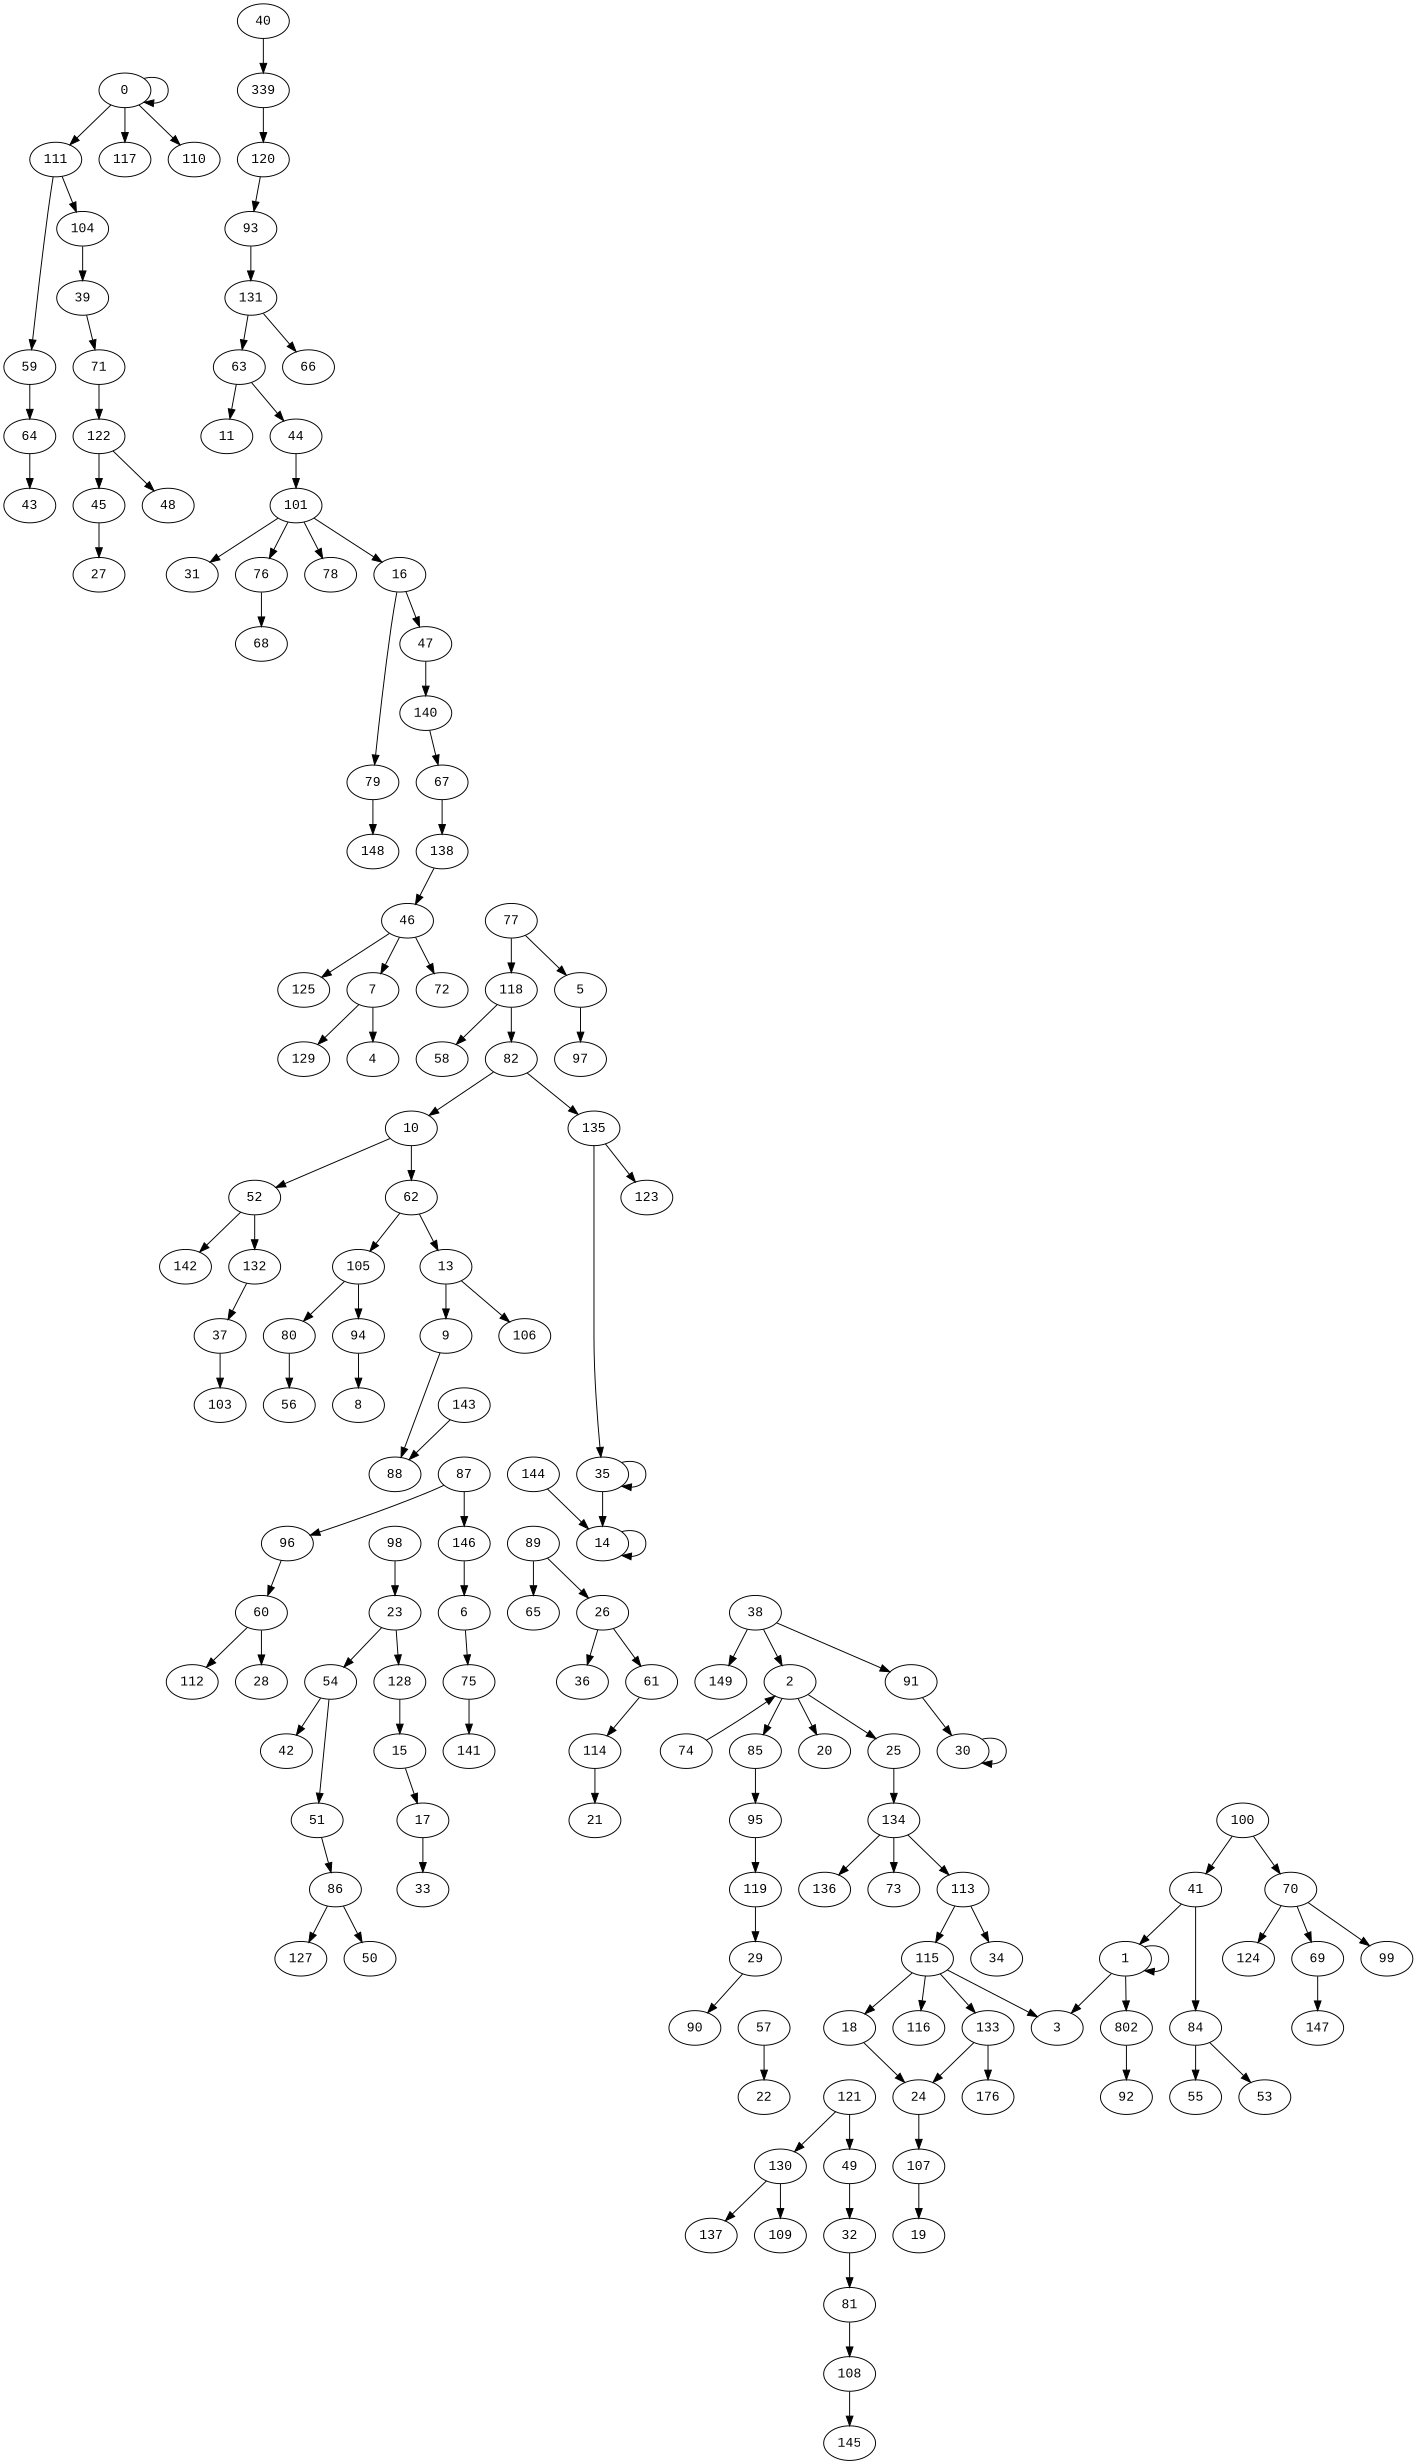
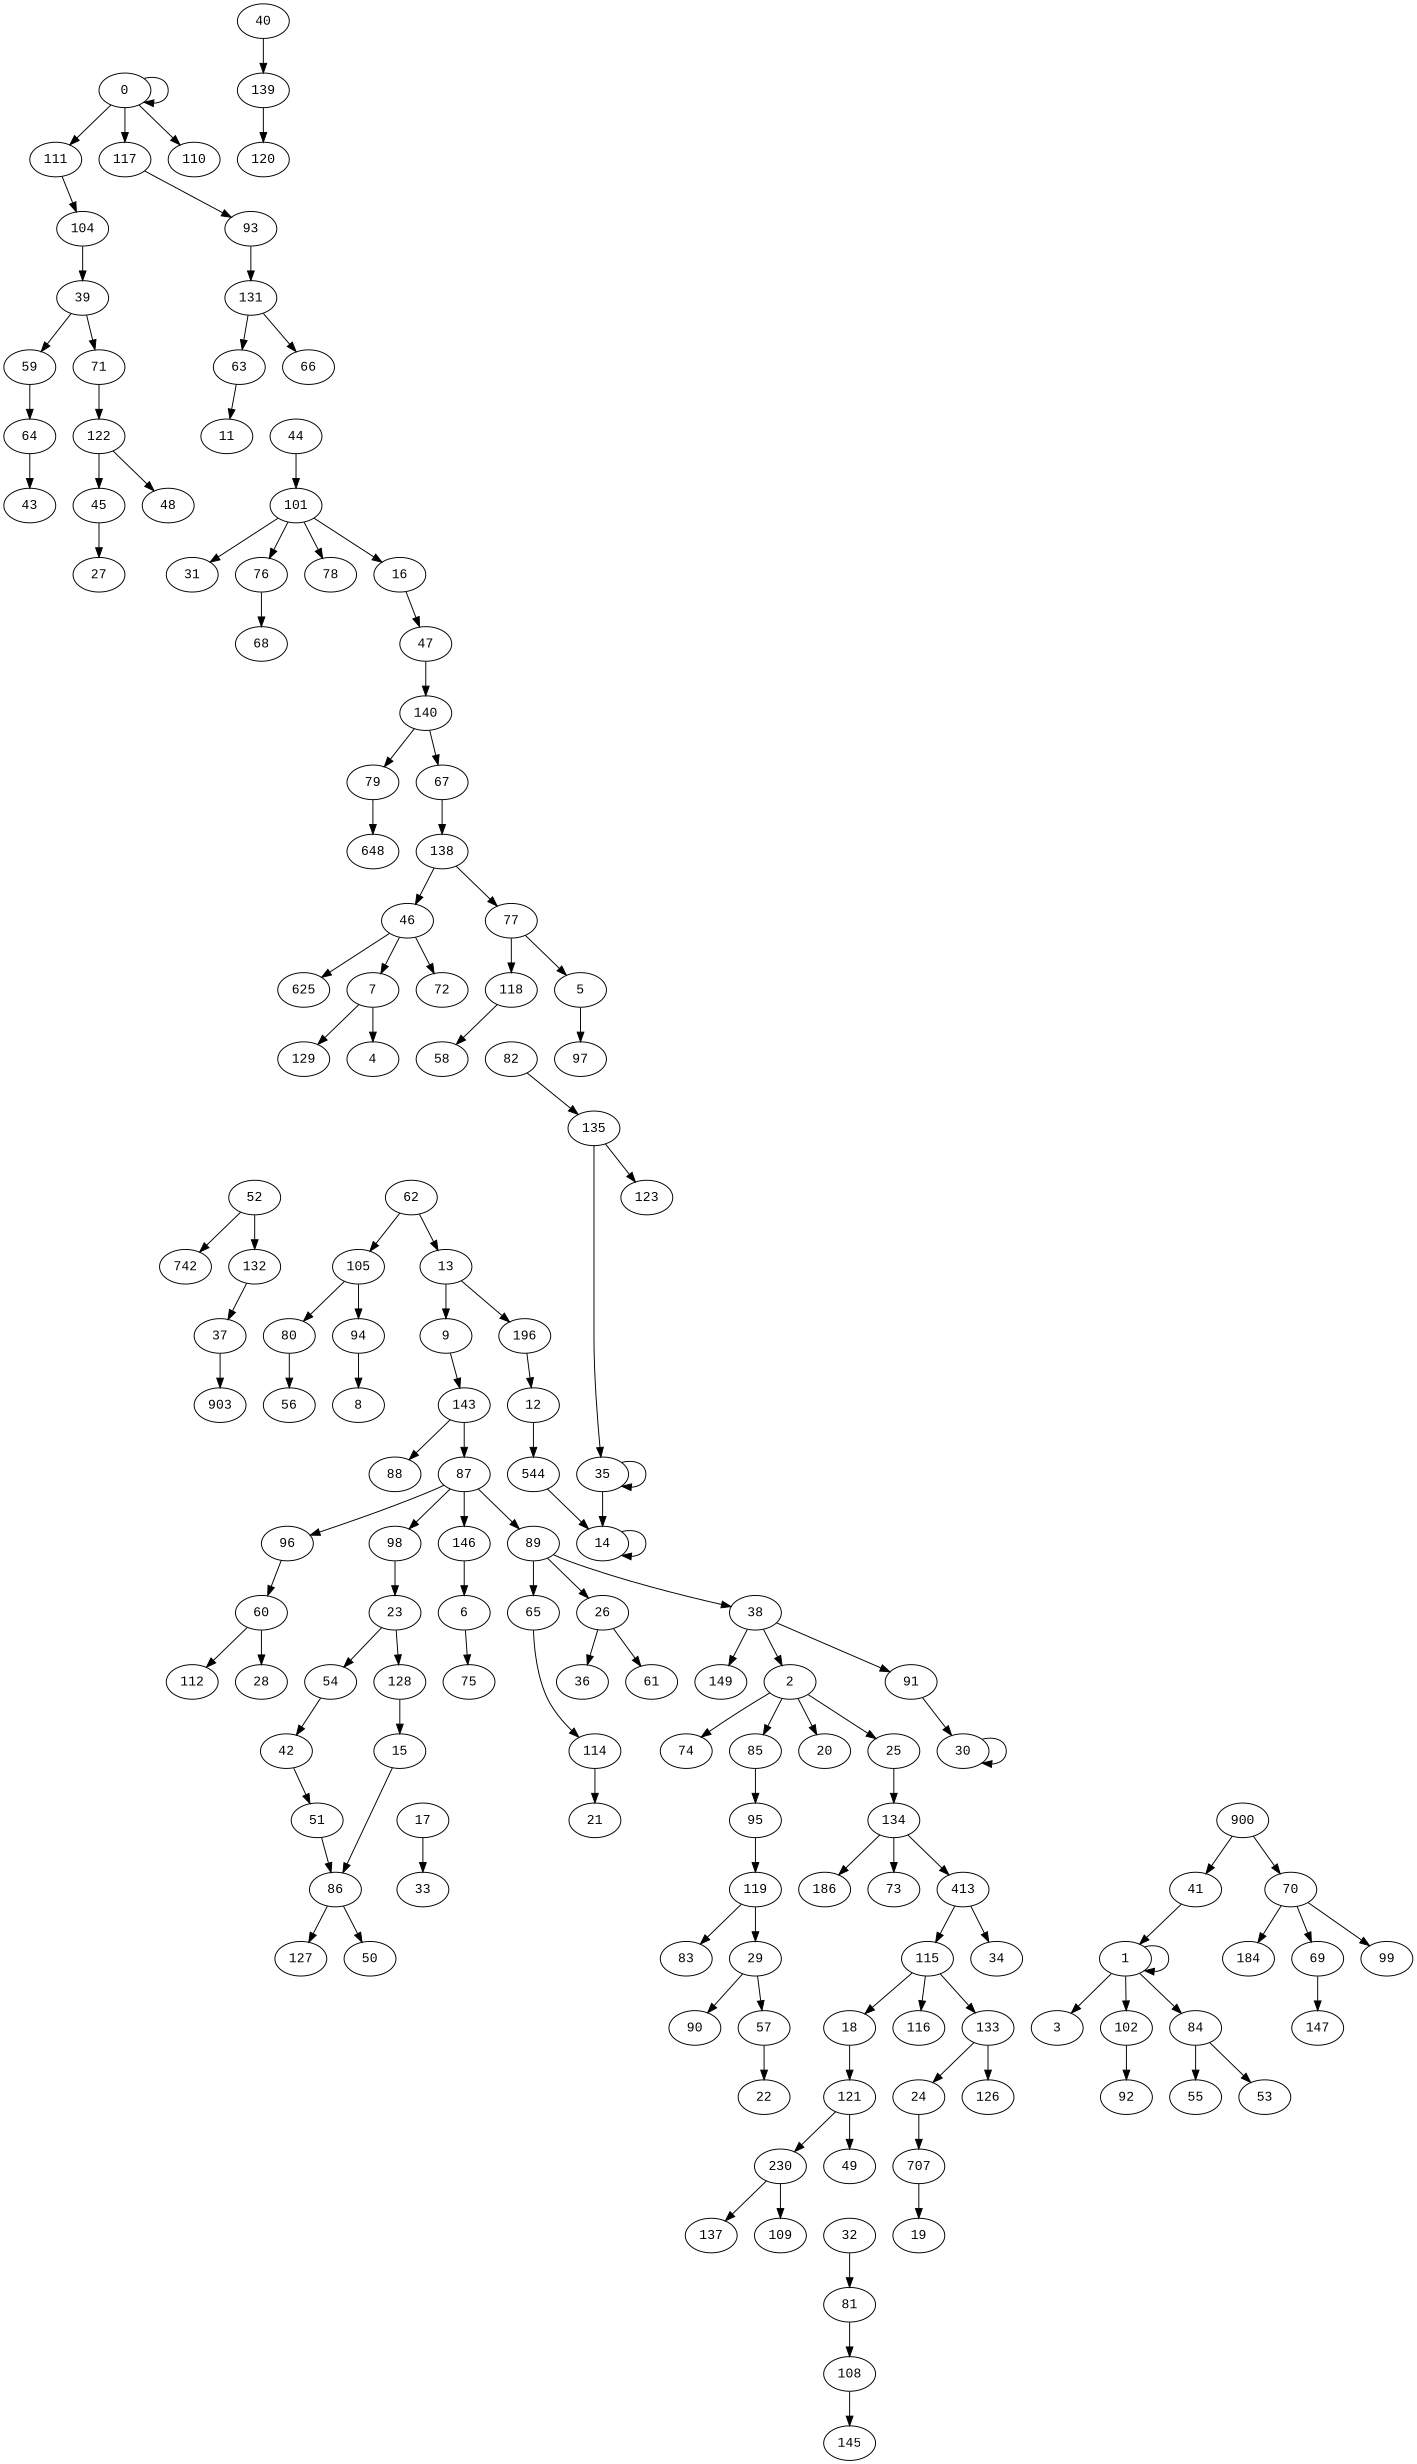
node "339": label "339" -> "139"
edge "120" -> "93": now "117" -> "93"
edge "111" -> "59": now "39" -> "59"
edge "63" -> "44": removed
edge "16" -> "79": now "140" -> "79"
node "148": label "148" -> "648"
edge "138" -> "77": added
node "125": label "125" -> "625"
edge "118" -> "82": removed
node "10": removed
node "142": label "142" -> "742"
node "106": label "106" -> "196"
edge "9" -> "88": now "9" -> "143"
node "103": label "103" -> "903"
node "12": added
edge "143" -> "87": added
node "144": label "144" -> "544"
edge "87" -> "98": added
edge "87" -> "89": added
edge "89" -> "38": added
edge "61" -> "114": now "65" -> "114"
edge "74" -> "2": reversed
edge "54" -> "51": now "42" -> "51"
node "141": removed
edge "15" -> "17": now "15" -> "86"
node "100": label "100" -> "900"
node "136": label "136" -> "186"
node "113": label "113" -> "413"
edge "41" -> "84": now "1" -> "84"
node "83": added
node "124": label "124" -> "184"
edge "29" -> "57": added
edge "115" -> "3": removed
node "802": label "802" -> "102"
edge "18" -> "24": now "18" -> "121"
node "176": label "176" -> "126"
node "130": label "130" -> "230"
node "107": label "107" -> "707"
edge "49" -> "32": removed
